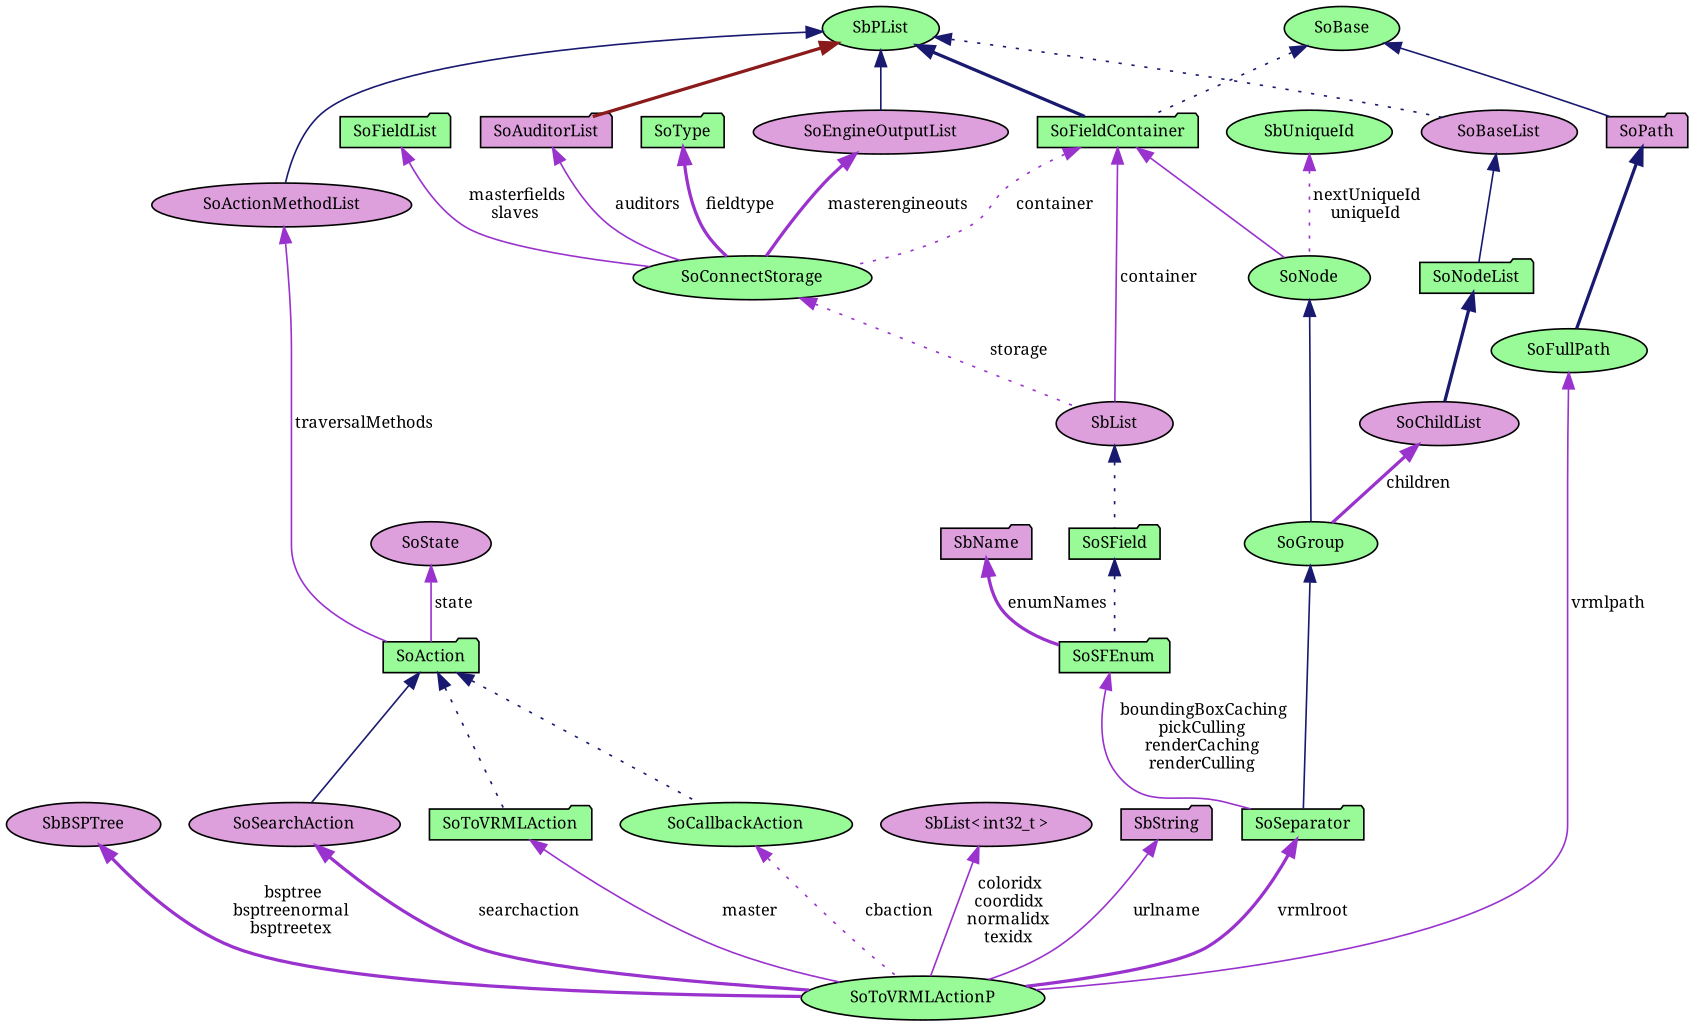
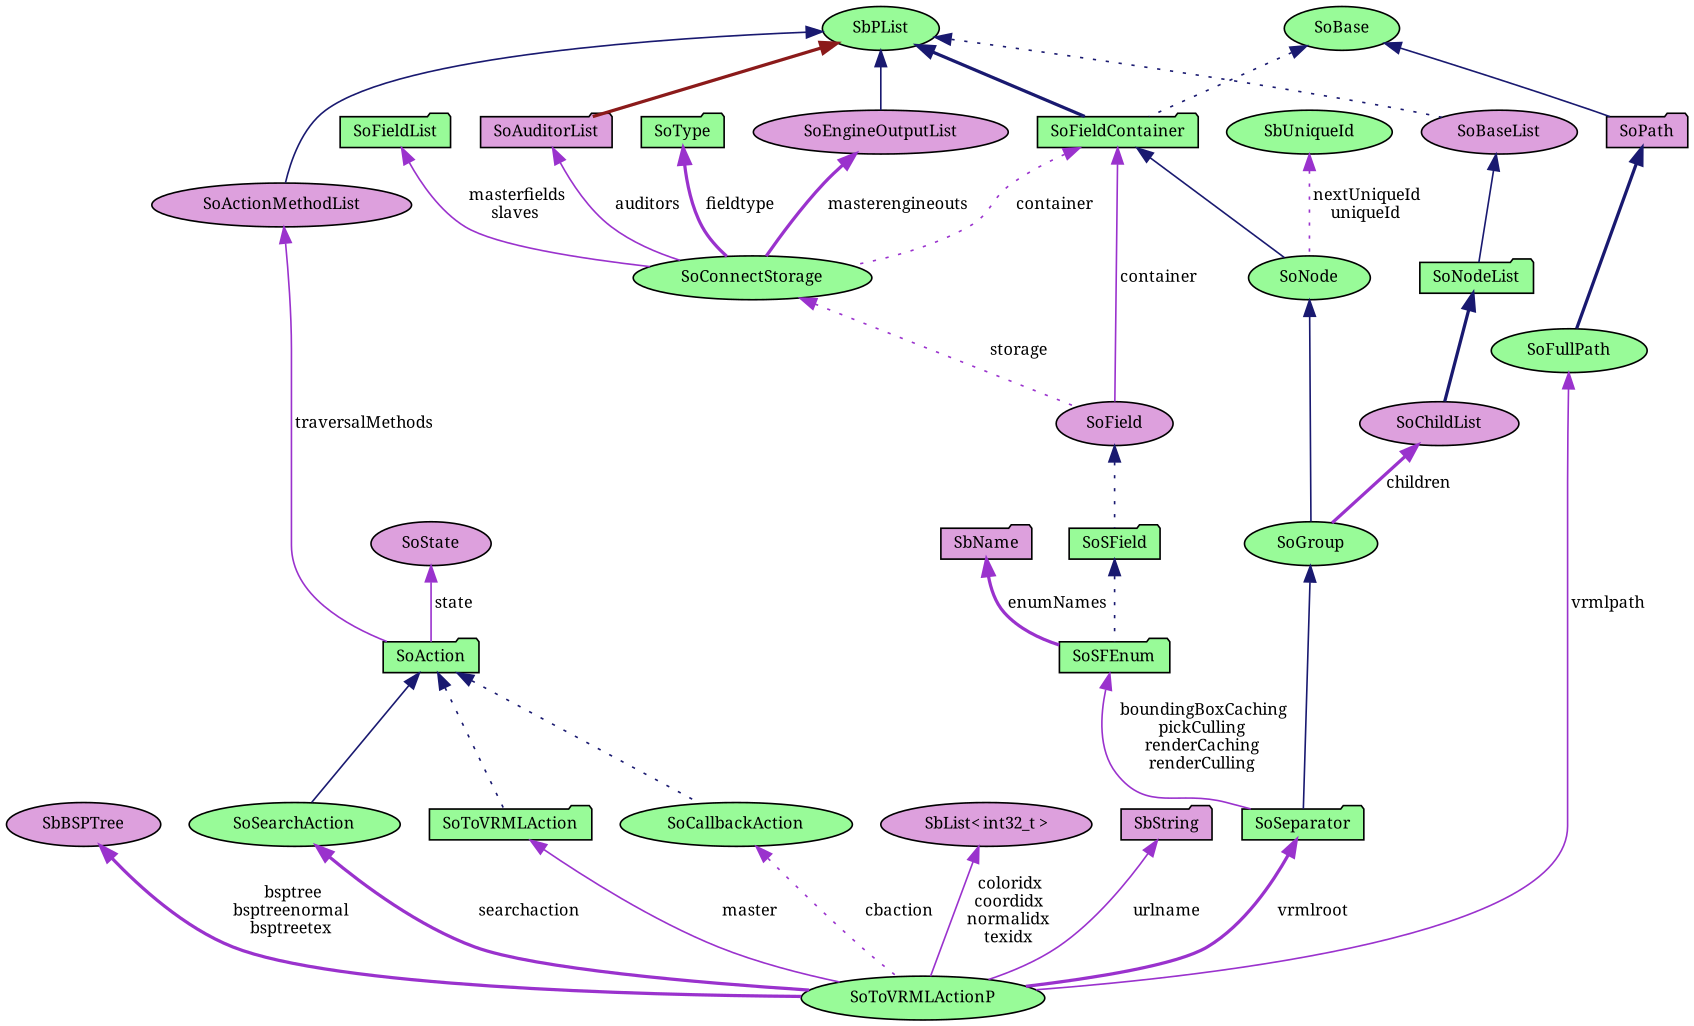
edge "SoNode" -> "SoFieldContainer": color darkorchid3 -> midnightblue
node "SbList": label "SbList" -> "SoField"
node "SoSearchAction": fillcolor plum -> palegreen
